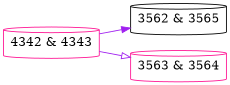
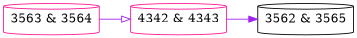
edge "4342 & 4343" -> "3563 & 3564": reversed
